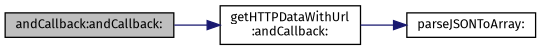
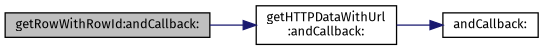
node "andCallback:andCallback:": label "andCallback:andCallback:" -> "getRowWithRowId:andCallback:"
node "parseJSONToArray:": label "parseJSONToArray:" -> "andCallback:"
